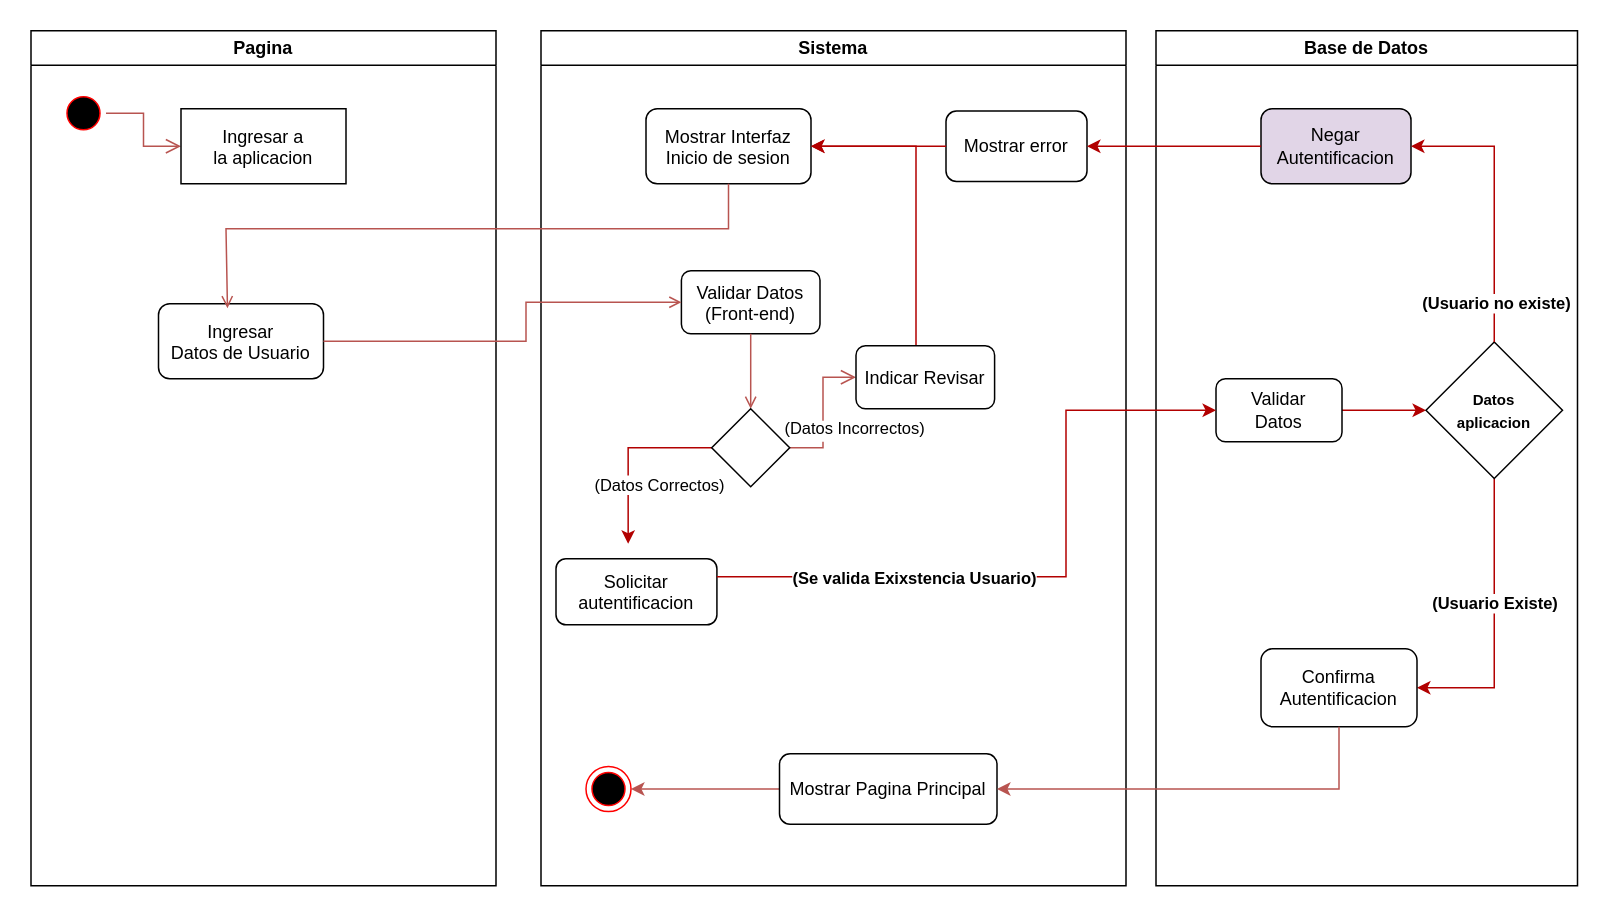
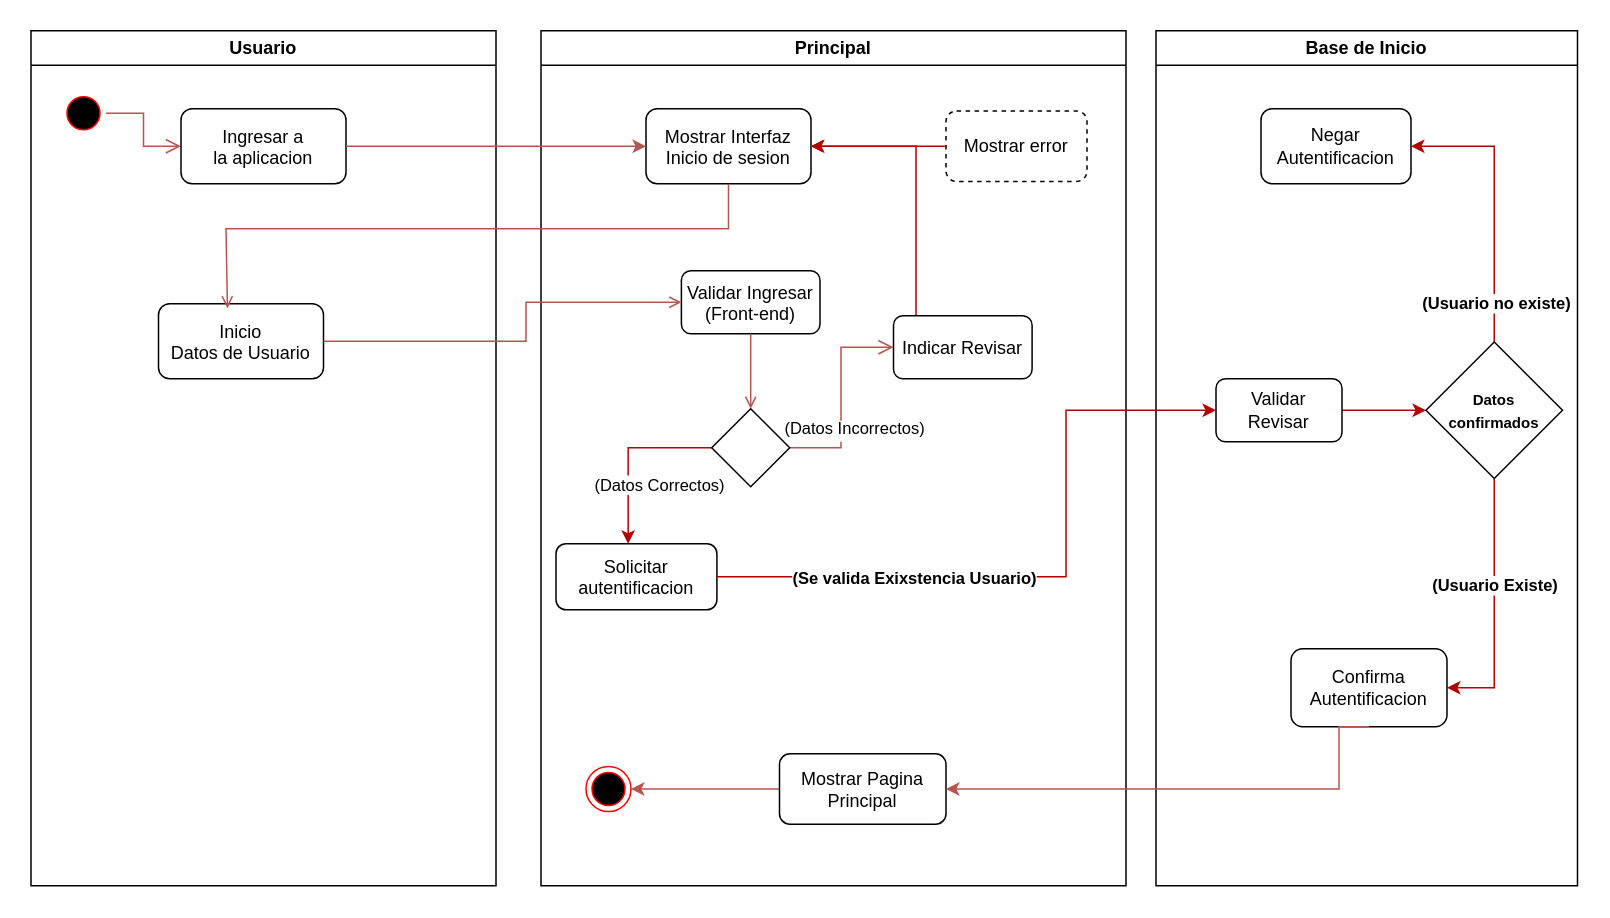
node "Pagina": label "Pagina" -> "Usuario"
node "Sistema": label "Sistema" -> "Principal"
node "Base de Datos": label "Base de Datos" -> "Base de Inicio"
node "Ingresar a la aplicacion": shape rectangle -> rounded rectangle
edge "Ingresar a la aplicacion" -> "Mostrar Interfaz Inicio de sesion": added
edge "Mostrar error" -> "Mostrar Interfaz Inicio de sesion": arrowhead classic -> open
node "Mostrar error": style solid -> dashed
edge "Negar Autentificacion" -> "Mostrar error": removed
node "Negar Autentificacion": fillcolor #e1d5e7 -> #ffffff
node "Validar Datos (Front-end)": label "Validar Datos (Front-end)" -> "Validar Ingresar (Front-end)"
node "Ingresar Datos de Usuario": label "Ingresar Datos de Usuario" -> "Inicio Datos de Usuario"
node "Indicar Revisar": moved (925, 377) -> (963, 347)
node "Validar Datos": label "Validar Datos" -> "Validar Revisar"
node "Datos aplicacion": label "Datos aplicacion" -> "Datos confirmados"
node "Solicitar autentificacion": moved (636, 592) -> (636, 577)
node "Confirma Autentificacion": moved (1339, 688) -> (1369, 688)
node "Mostrar Pagina Principal": size 218x71 -> 167x71
